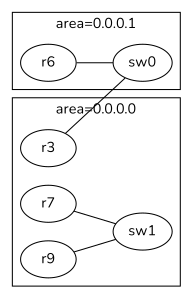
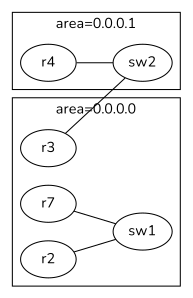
node "r6": label "r6" -> "r4"
node "sw0": label "sw0" -> "sw2"
node "r9": label "r9" -> "r2"
